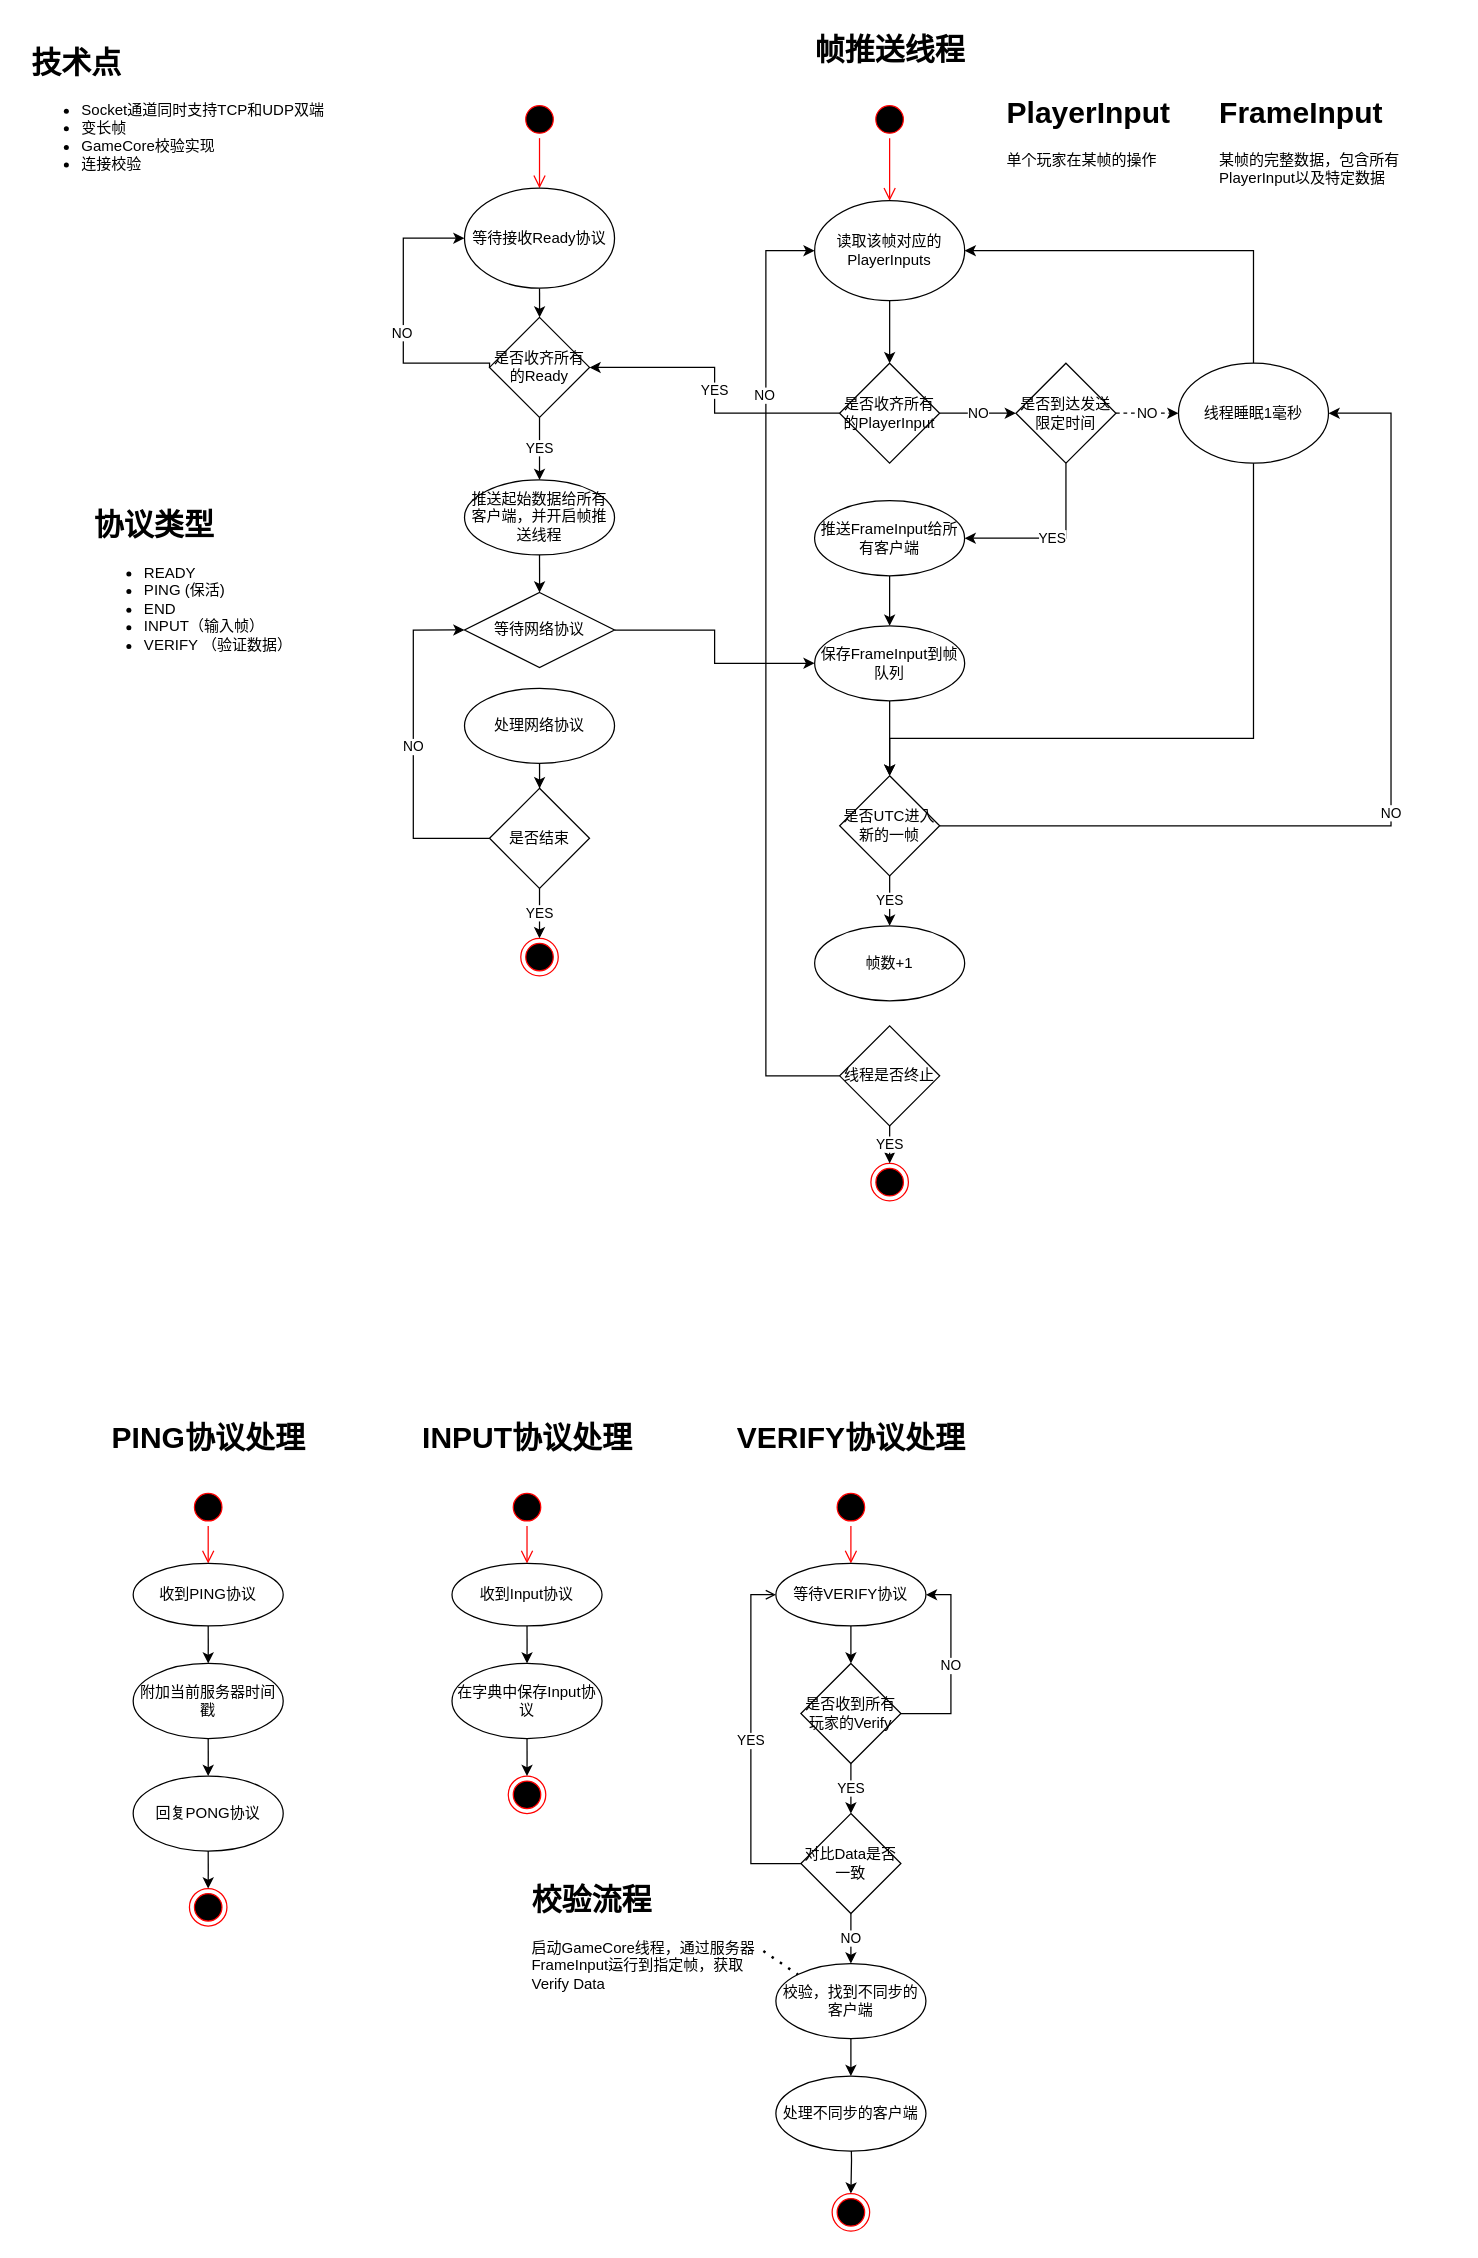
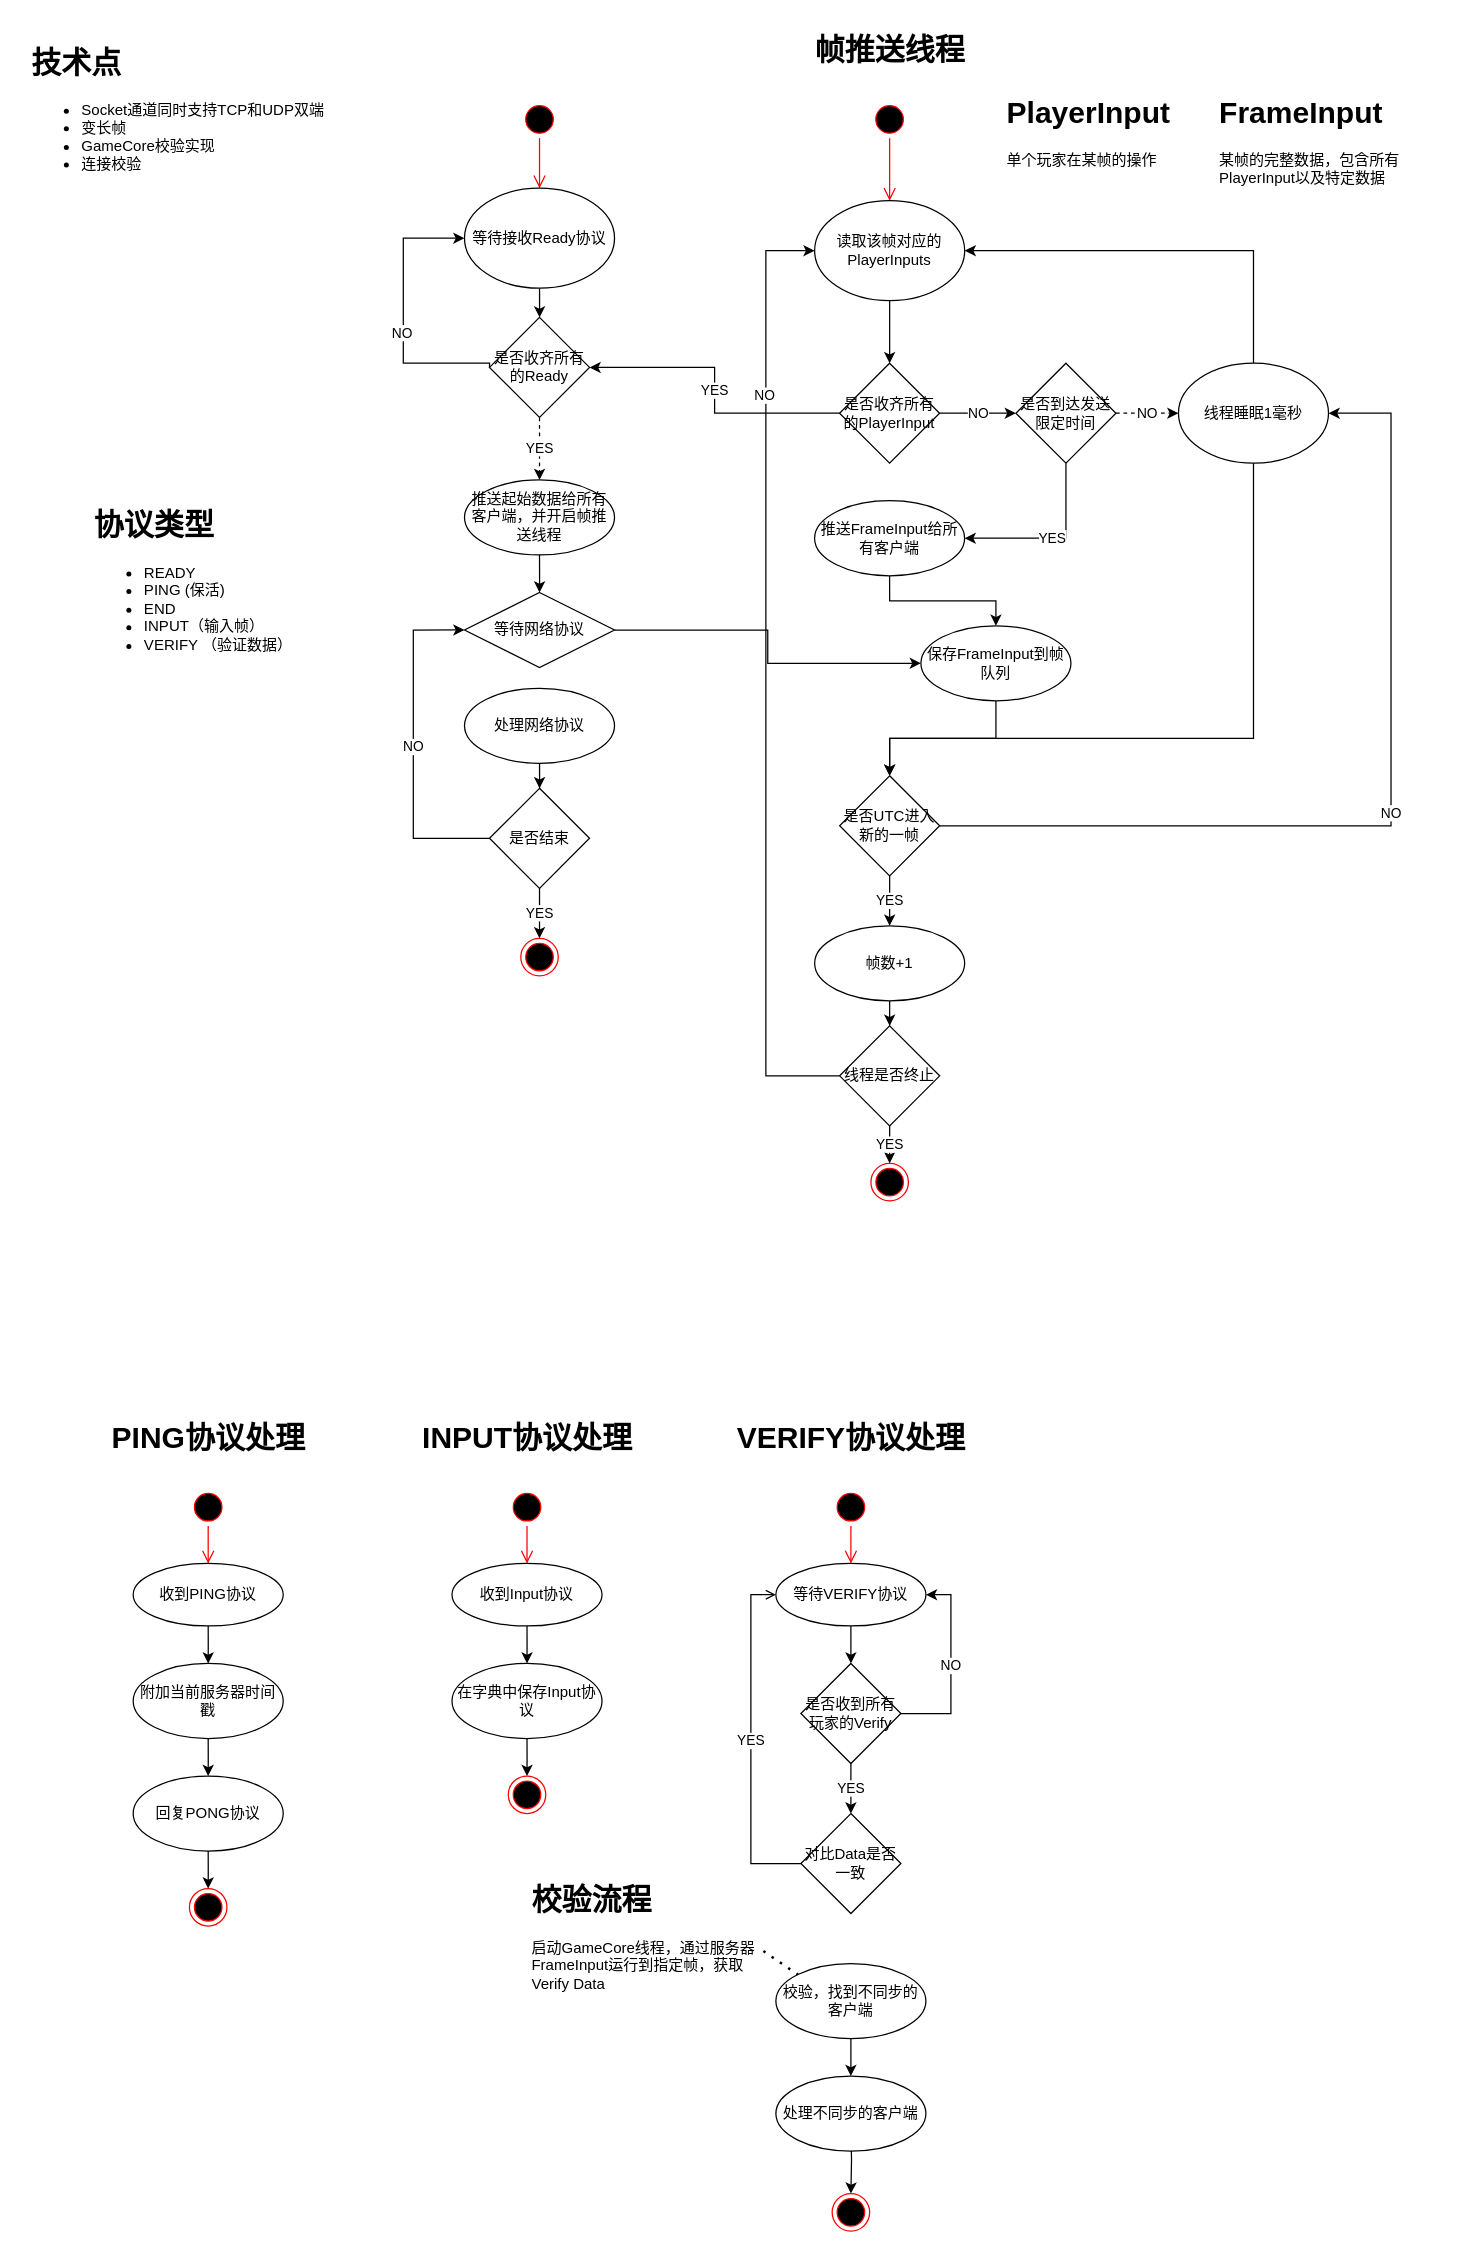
edge "是否收齐所有的Ready" -> "推送起始数据给所有客户端，并开启帧推送线程": style solid -> dashed
node "保存FrameInput到帧队列": moved (889, 663) -> (996, 663)
edge "帧数+1" -> "线程是否终止": added
edge "对比Data是否一致" -> "校验，找到不同步的客户端": removed, label "NO"
